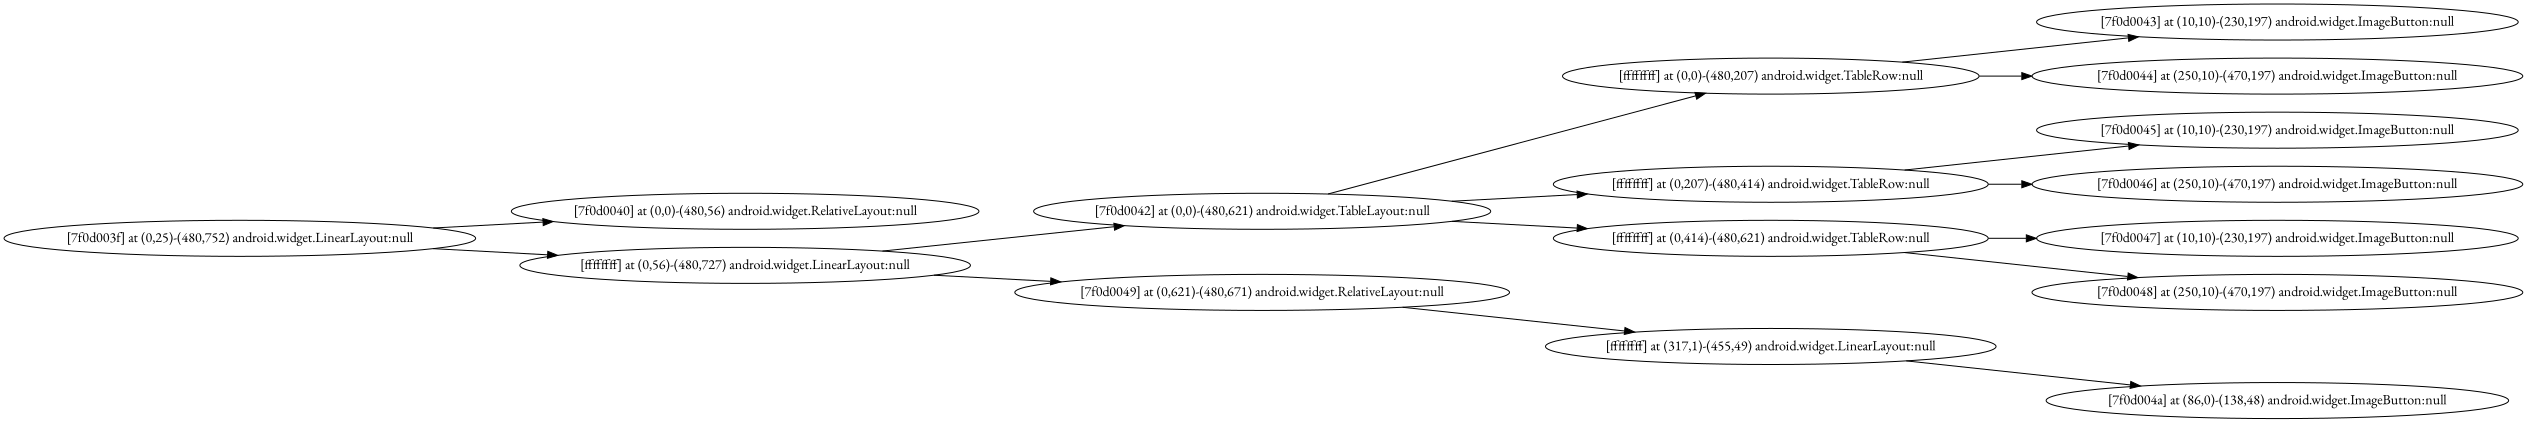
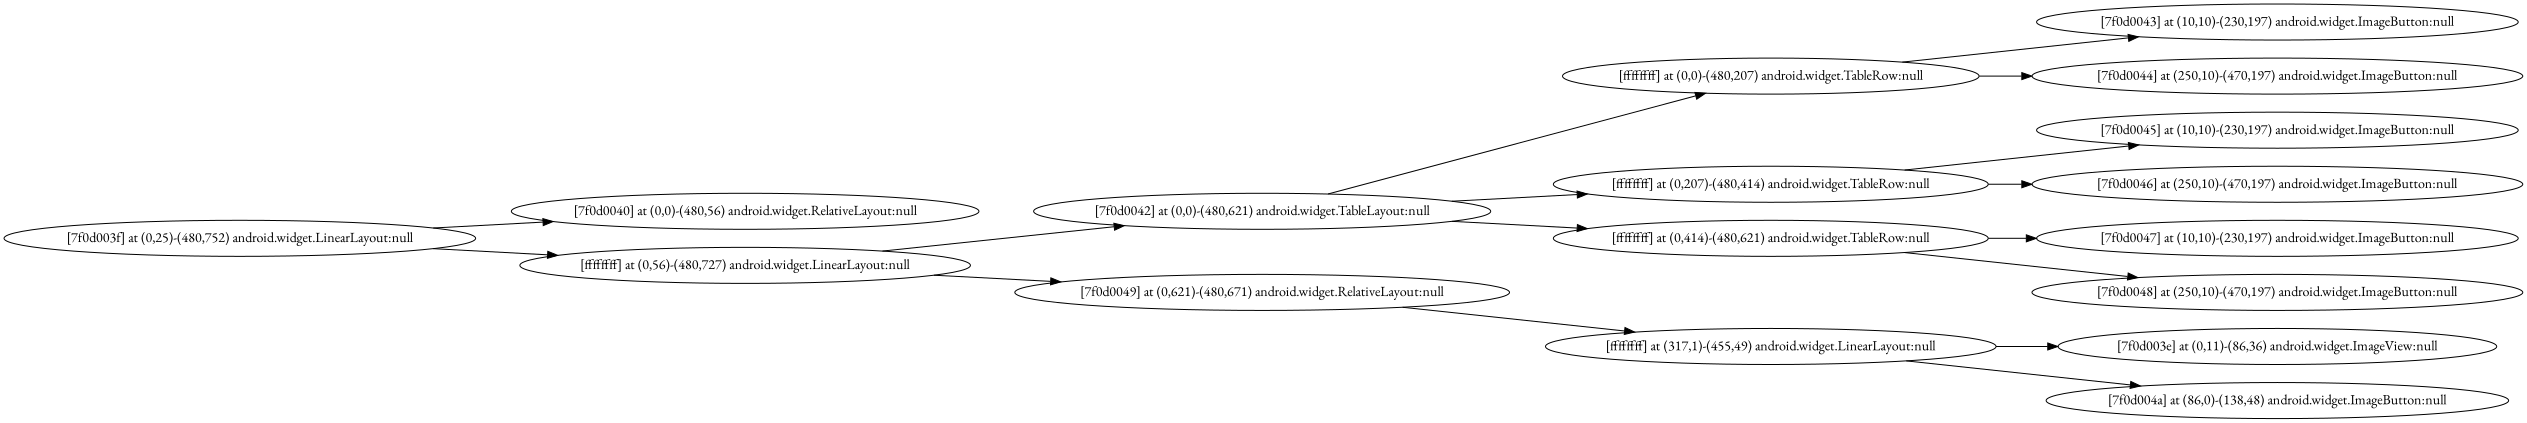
node "[7f0d003e] at (0,11)-(86,36) android.widget.ImageView:null": added
